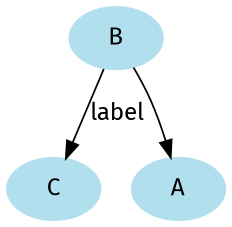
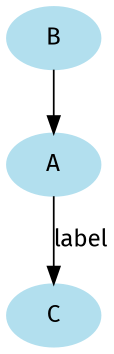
edge "B" -> "C": now "A" -> "C"
